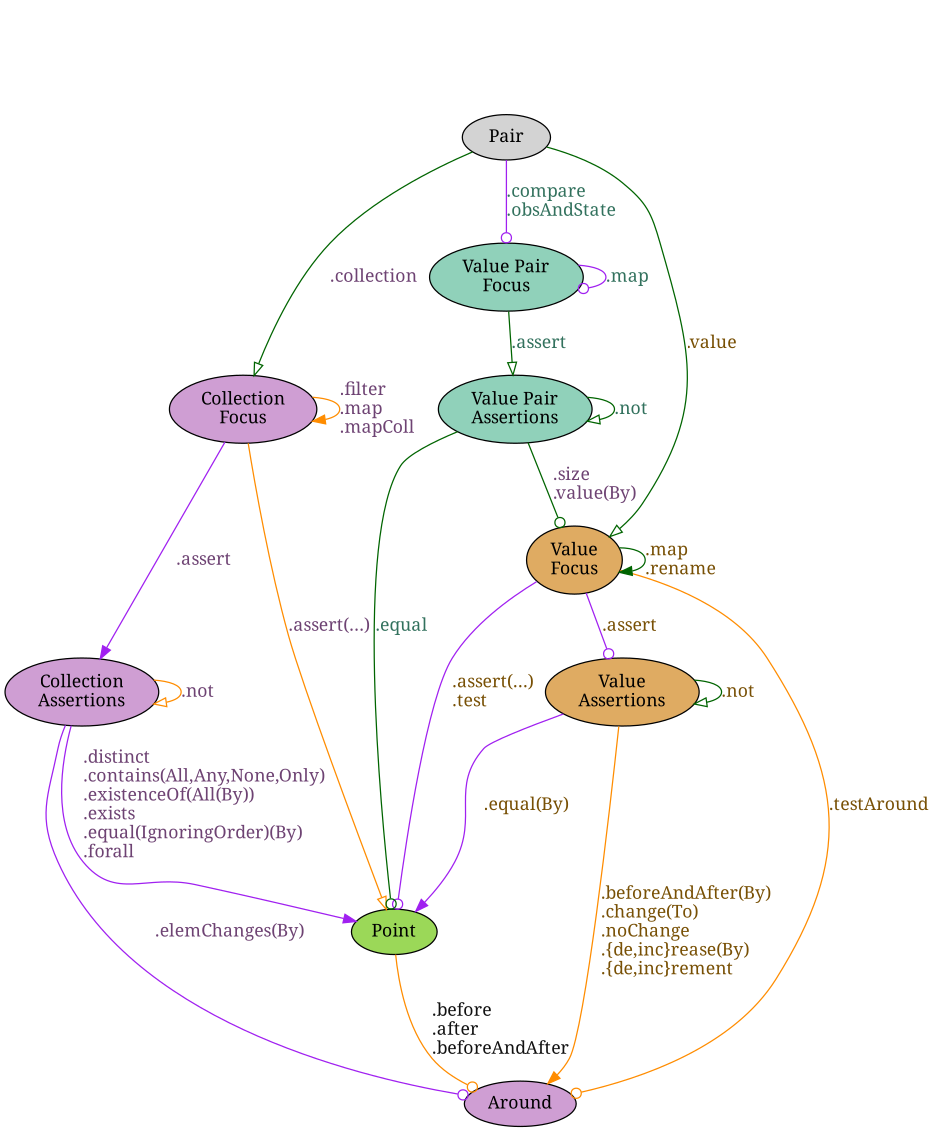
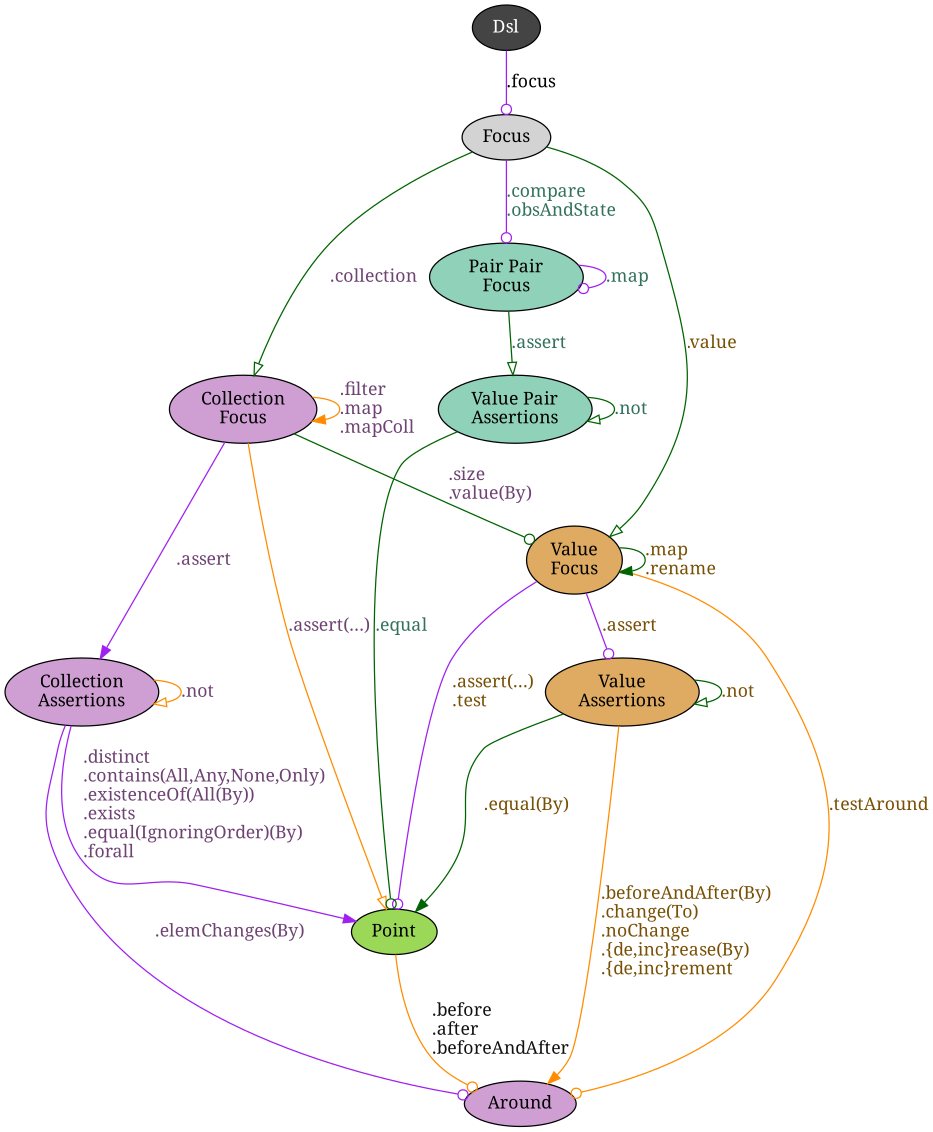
node "Dsl": added
node "Pair": label "Pair" -> "Focus"
node "Value Pair Focus": label "Value Pair Focus" -> "Pair Pair Focus"
edge "Value Pair Assertions" -> "Value Focus": now "Collection Focus" -> "Value Focus"
edge "Value Assertions" -> "Point": color purple -> darkgreen
